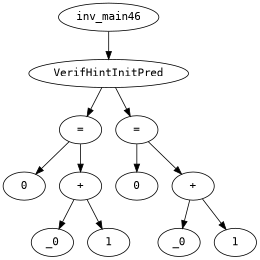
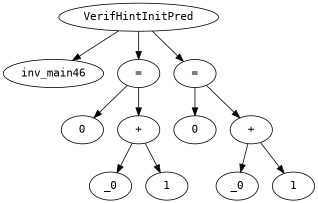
edge "inv_main46" -> "VerifHintInitPred": reversed
